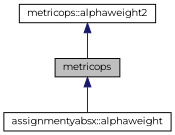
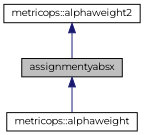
node "metricops": label "metricops" -> "assignmentyabsx"
node "assignmentyabsx::alphaweight": label "assignmentyabsx::alphaweight" -> "metricops::alphaweight"
